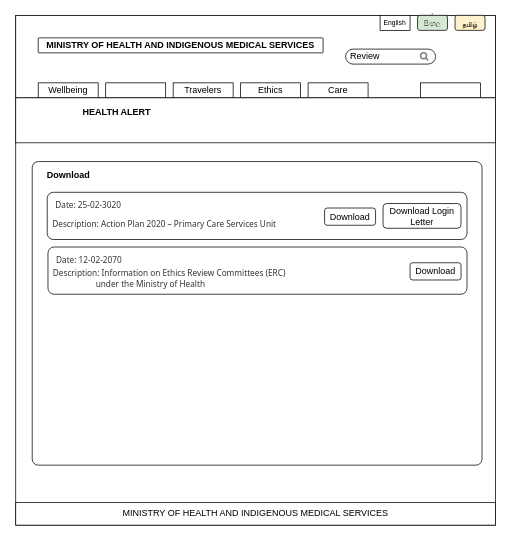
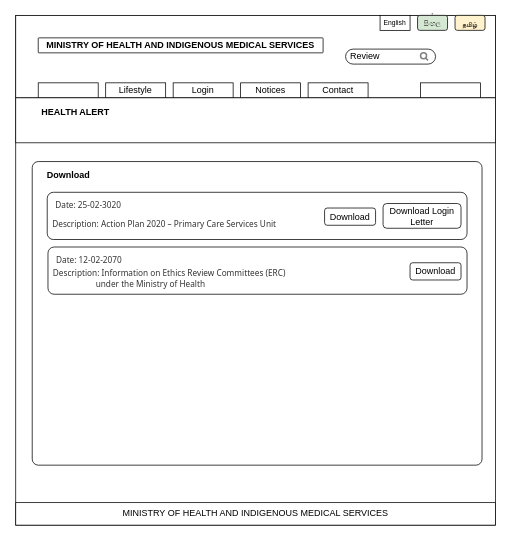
node "Wellbeing": removed
node "Lifestyle": added
node "Travelers": label "Travelers" -> "Login"
node "Ethics": label "Ethics" -> "Notices"
node "Care": label "Care" -> "Contact"
node "HEALTH ALERT": moved (117, 113) -> (75, 113)
